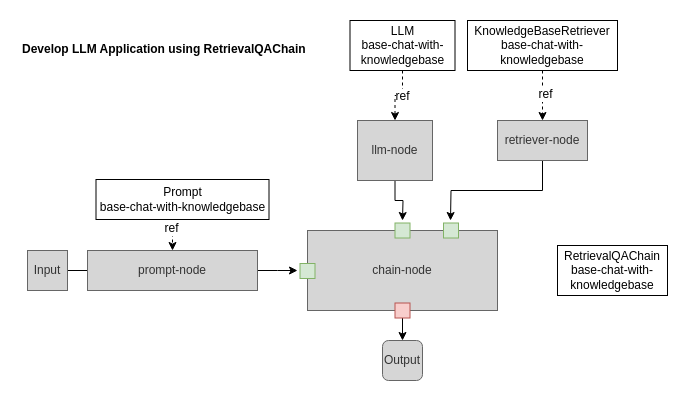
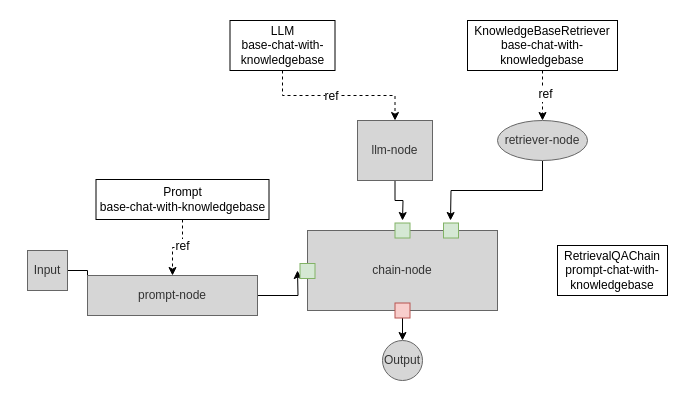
node "LLM base-chat-with-knowledgebase": moved (403, 46) -> (283, 46)
node "Develop LLM Application using RetrievalQAChain": removed
node "retriever-node": shape rectangle -> ellipse
node "prompt-node": moved (173, 271) -> (173, 296)
node "RetrievalQAChain base-chat-with-knowledgebase": label "RetrievalQAChain base-chat-with-knowledgebase" -> "RetrievalQAChain prompt-chat-with-knowledgebase"
node "Output": shape rounded rectangle -> ellipse
